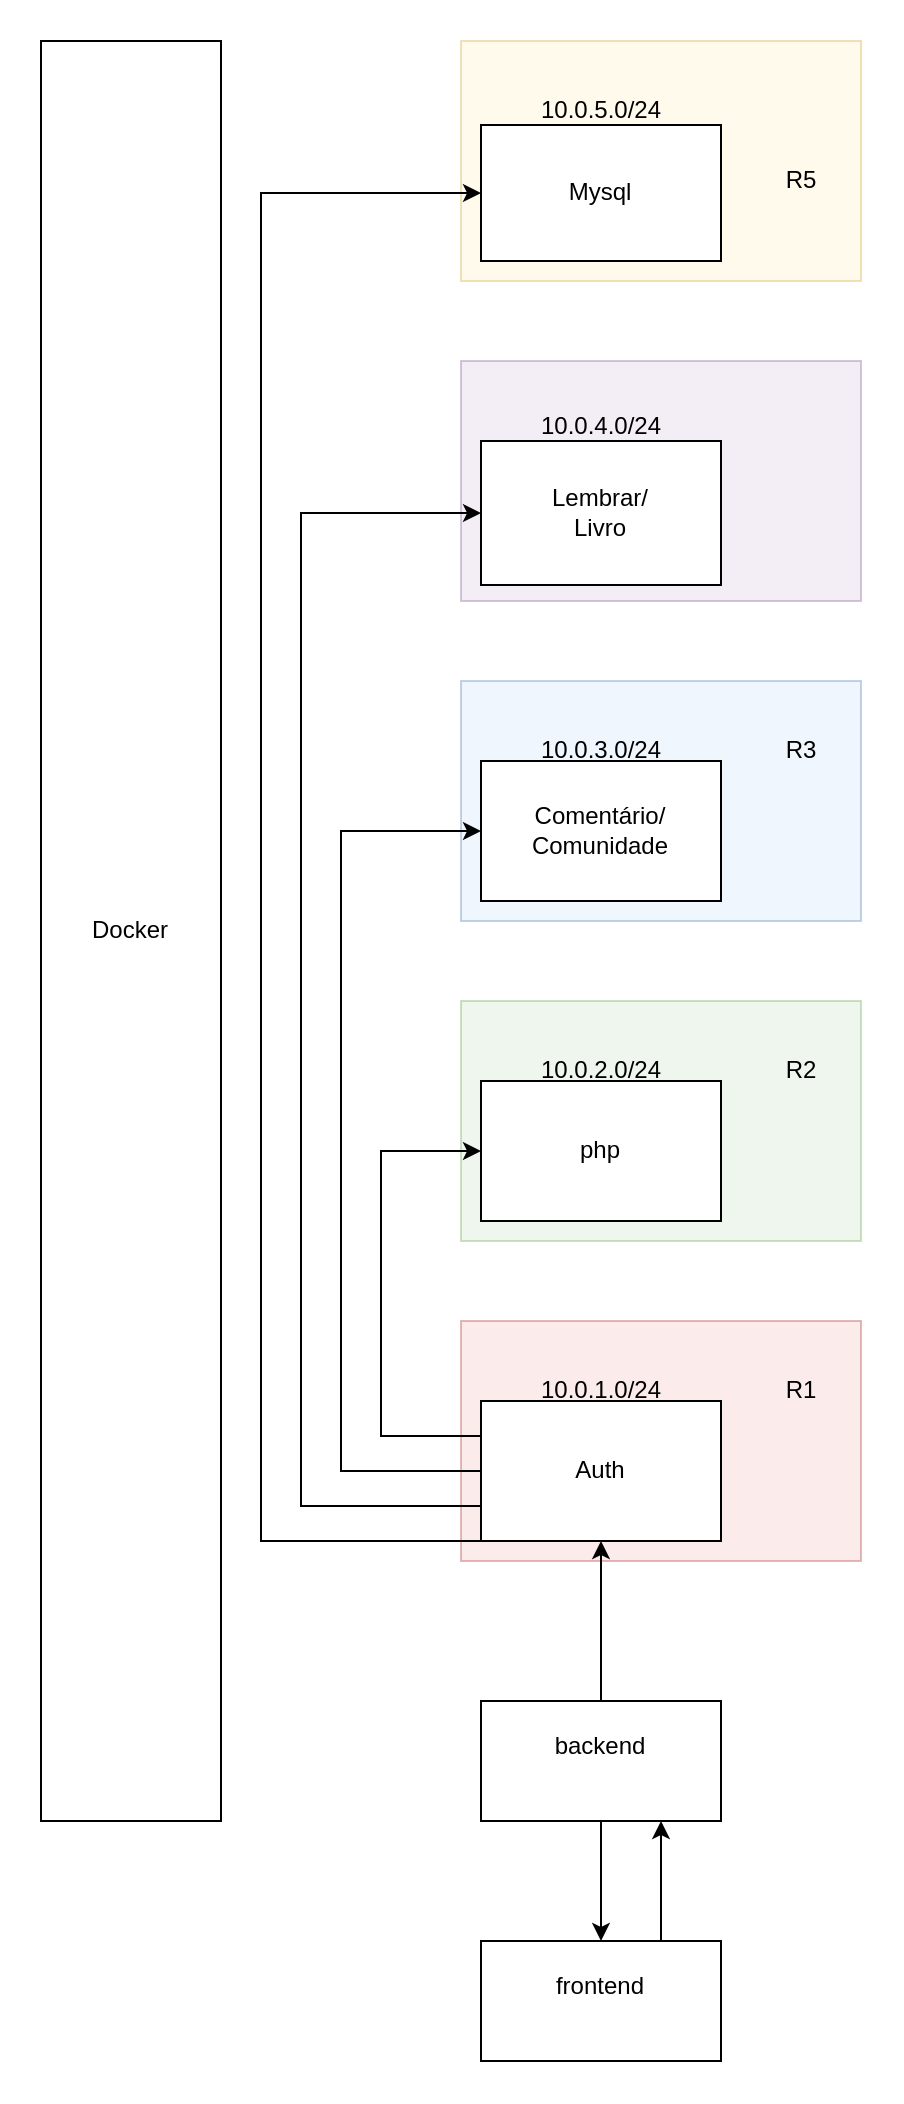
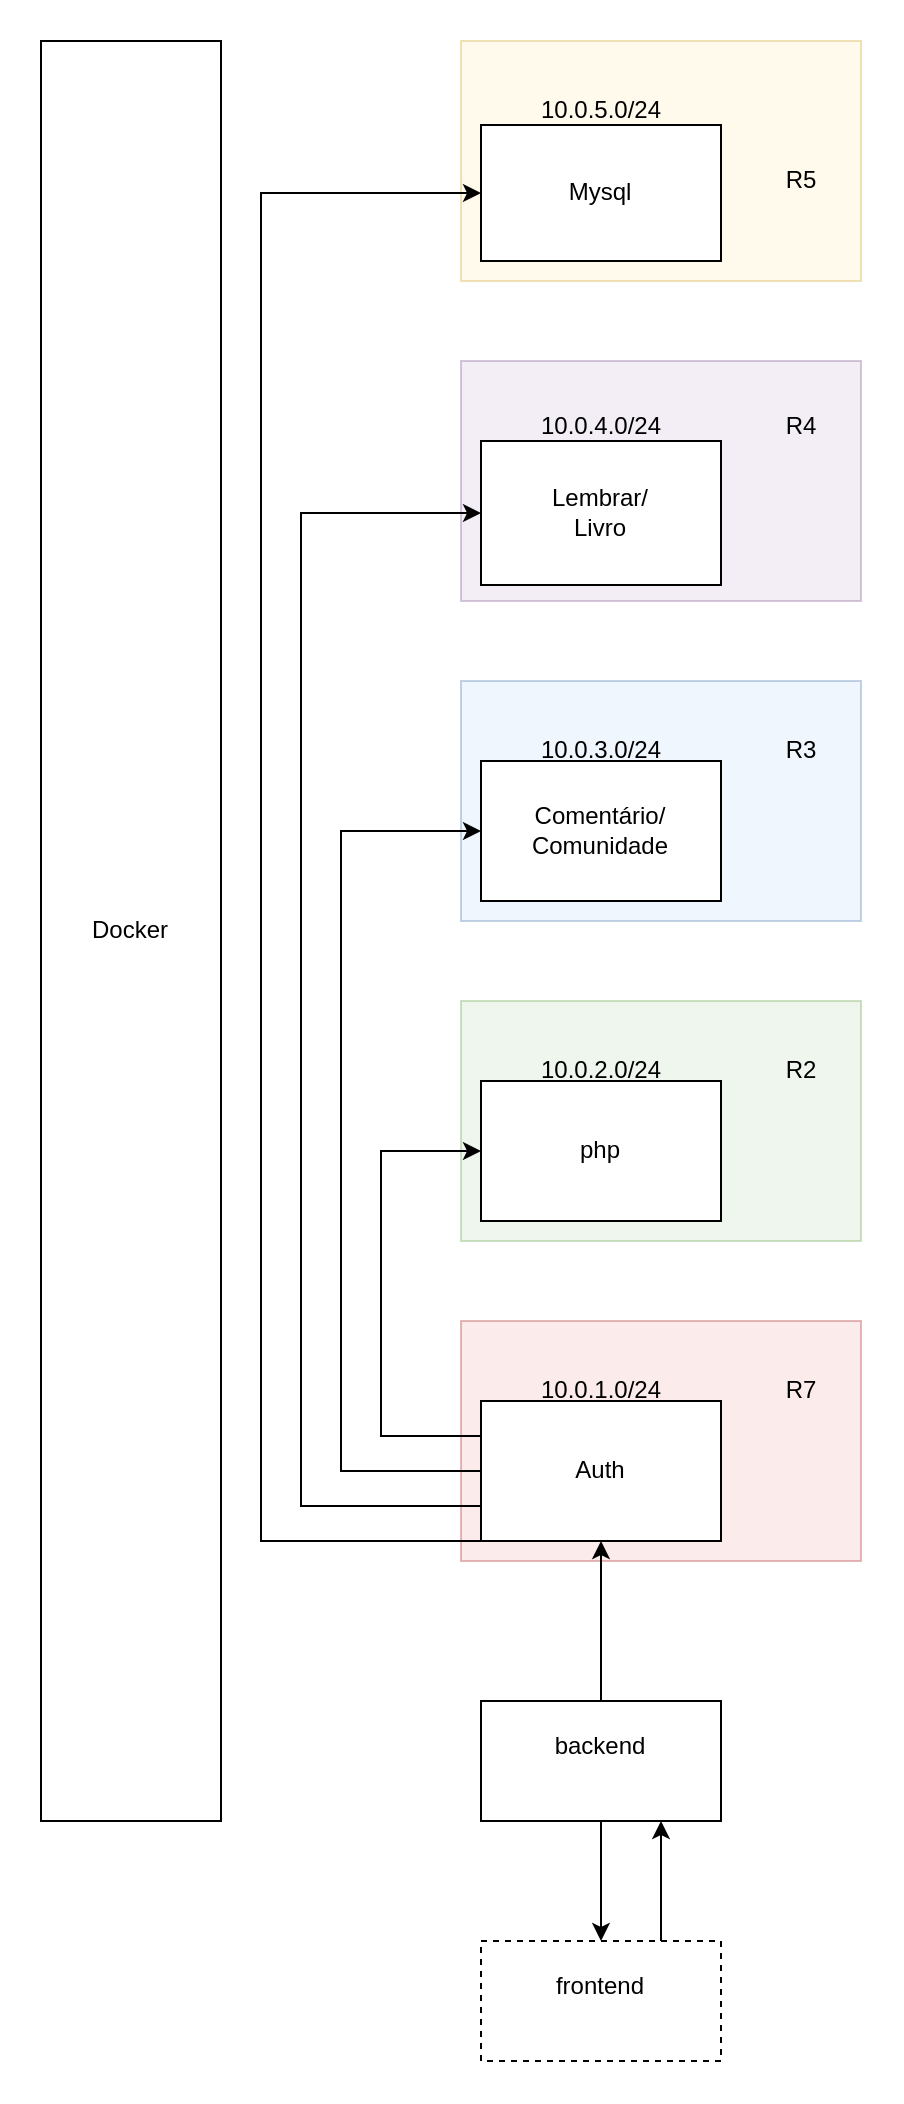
node "R4": added
node "R1": label "R1" -> "R7"
node "frontend": style solid -> dashed
